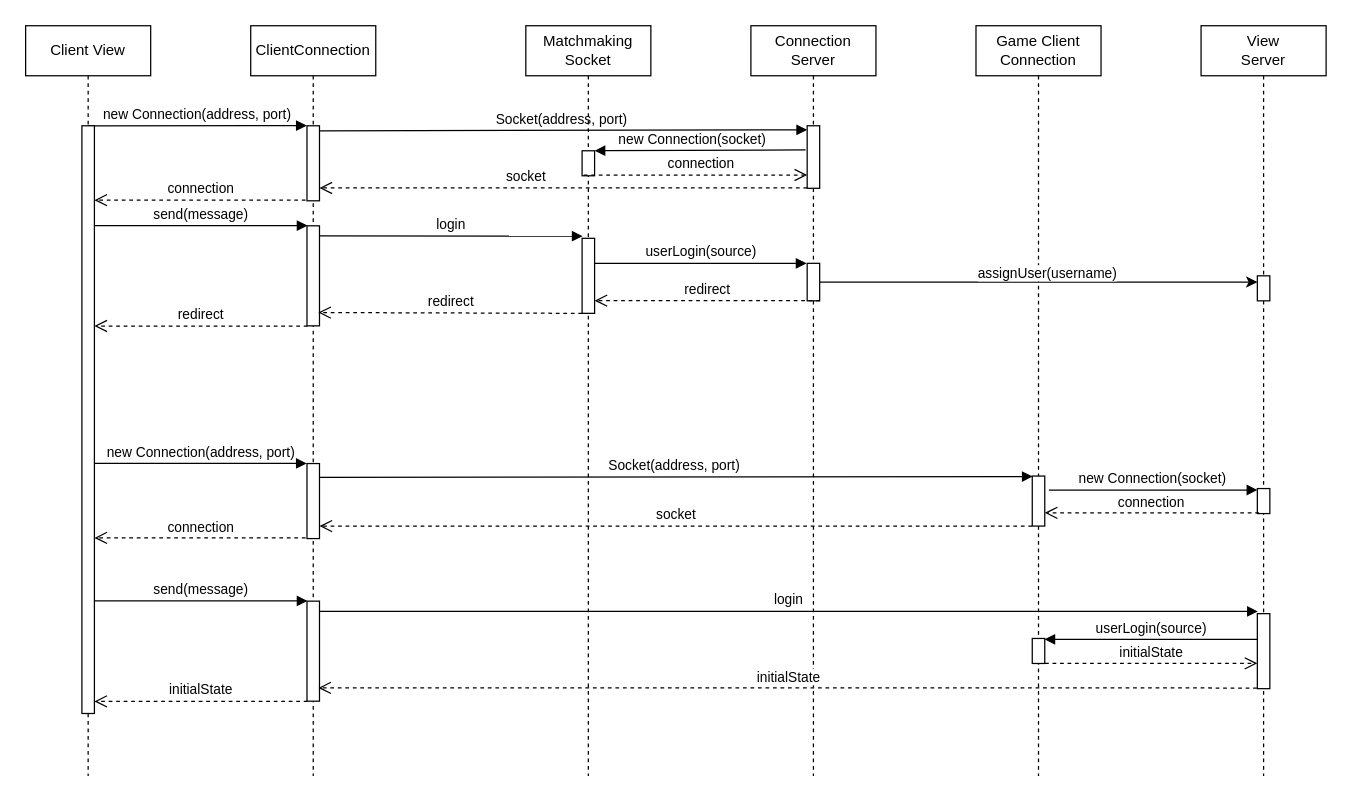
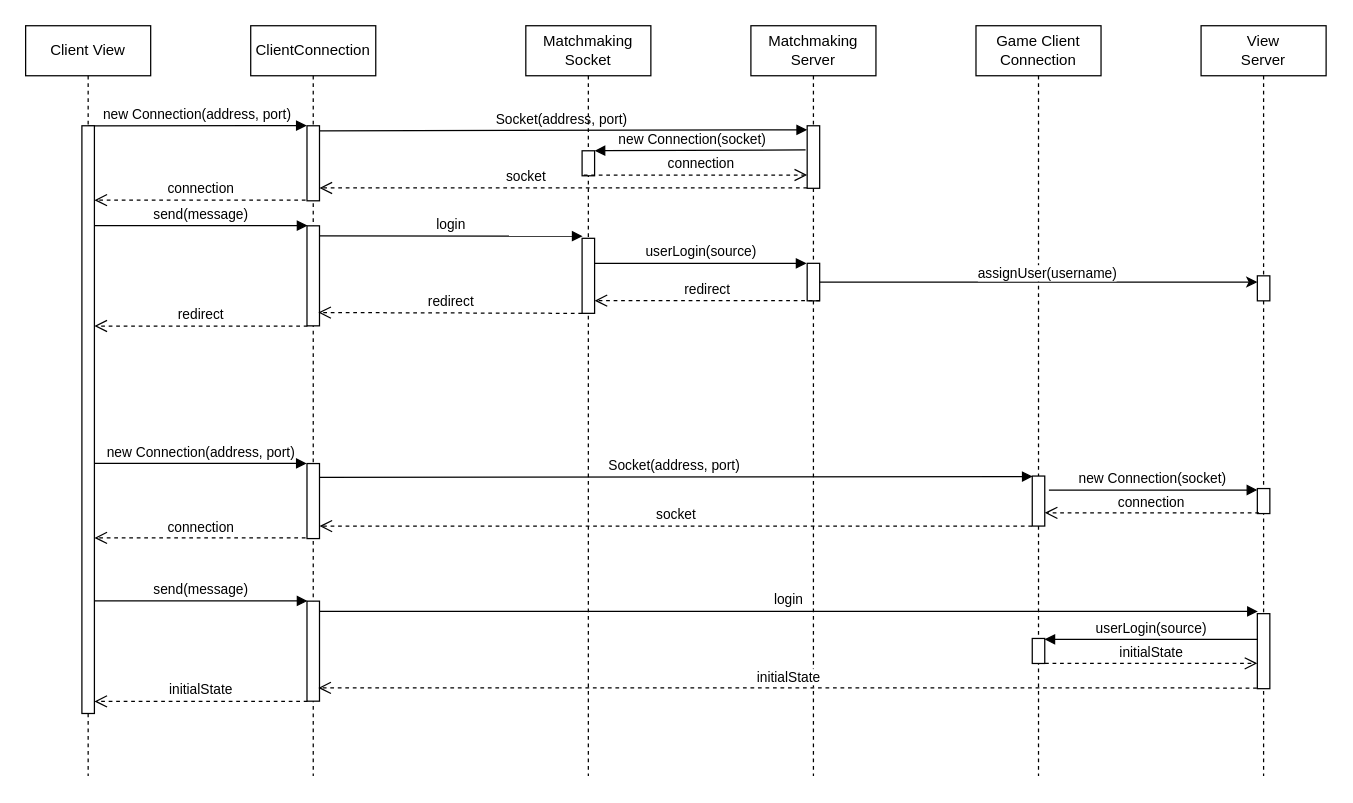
node "Connection Server": label "Connection Server" -> "Matchmaking Server"
